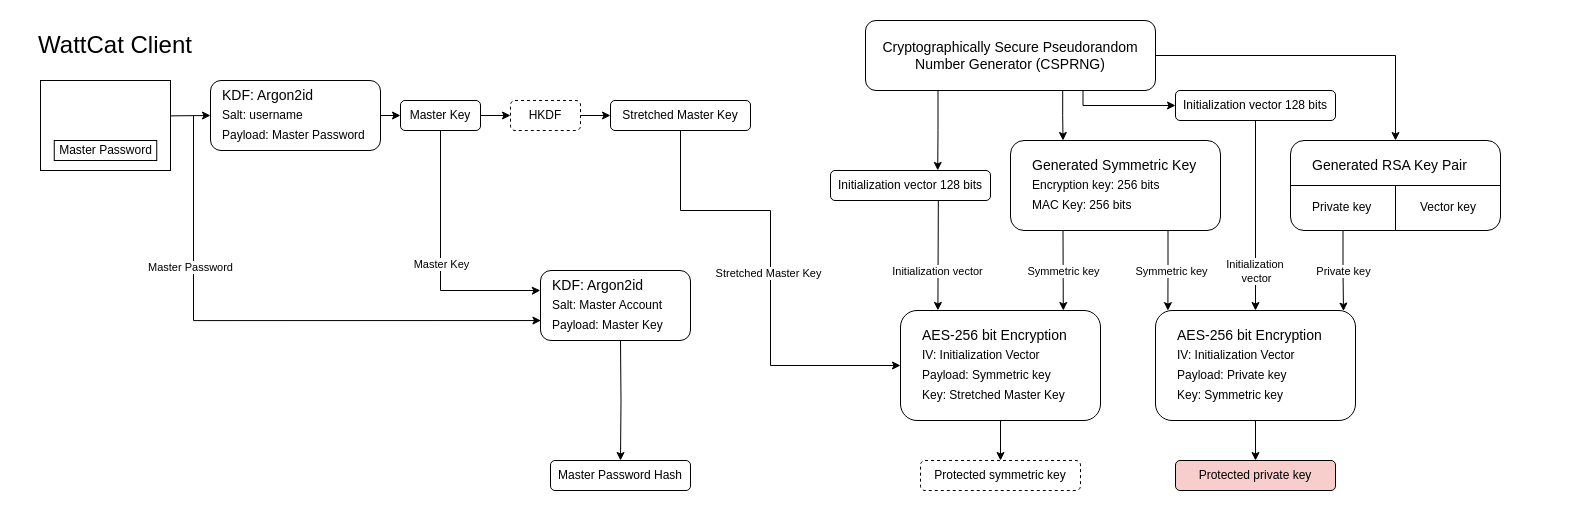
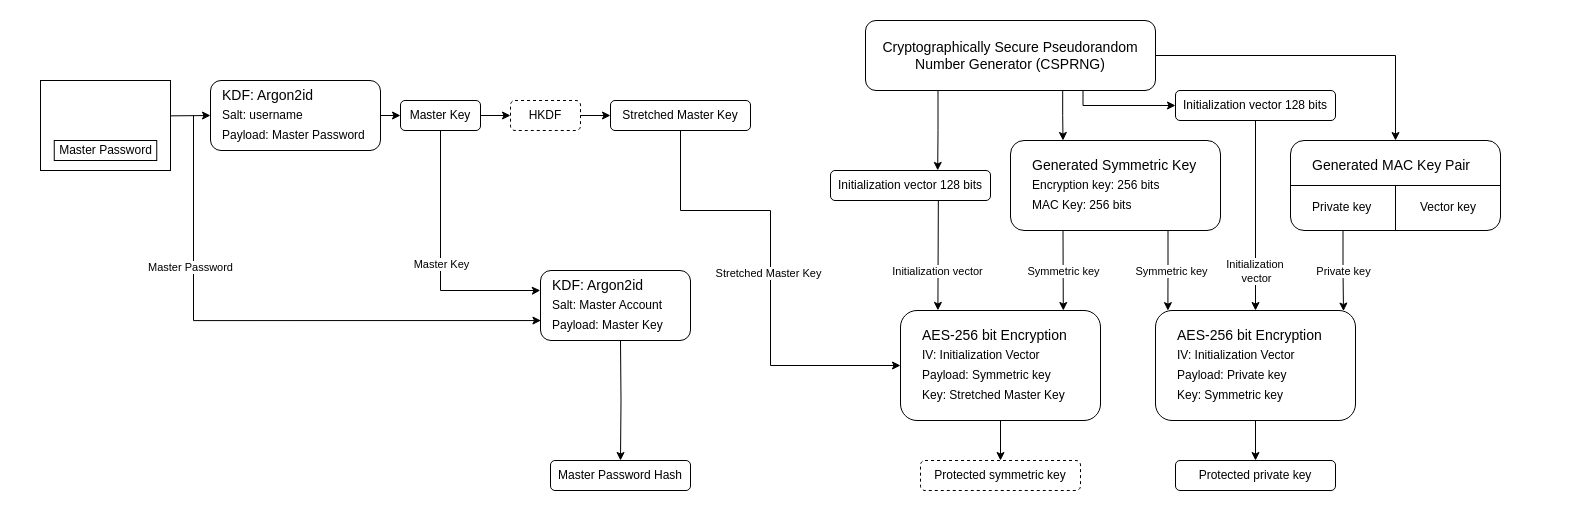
node "WattCat Client": removed
node "Generated RSA Key Pair": label "Generated RSA Key Pair" -> "Generated MAC Key Pair"
node "Protected private key": fillcolor #f8cecc -> #ffffff
